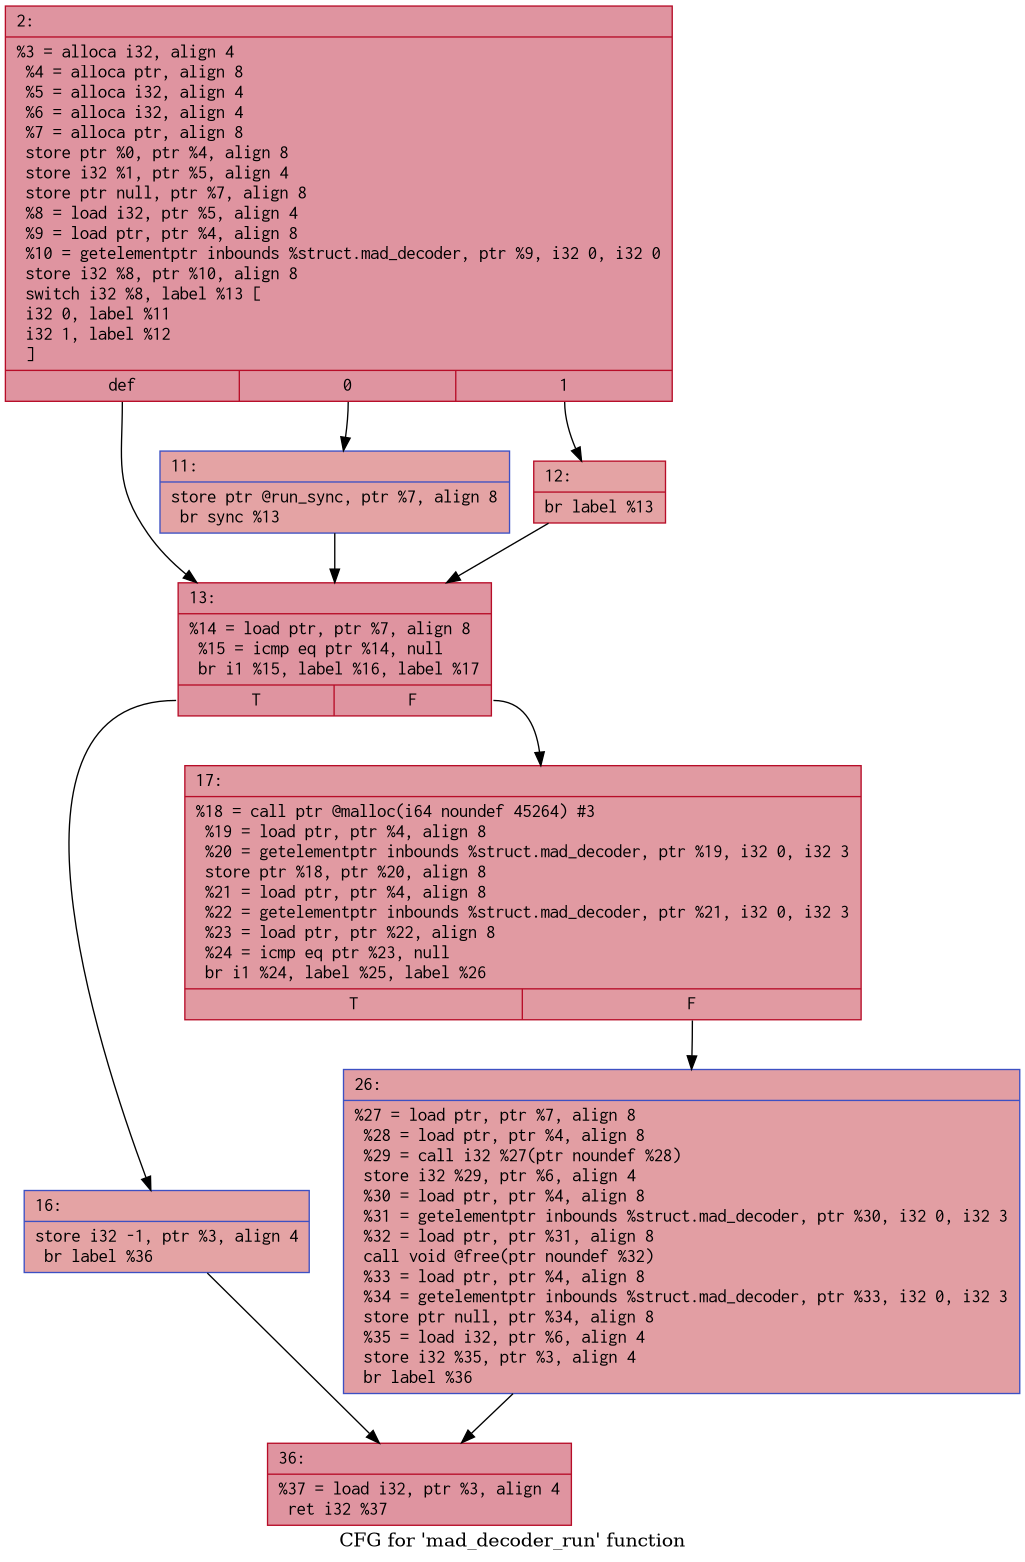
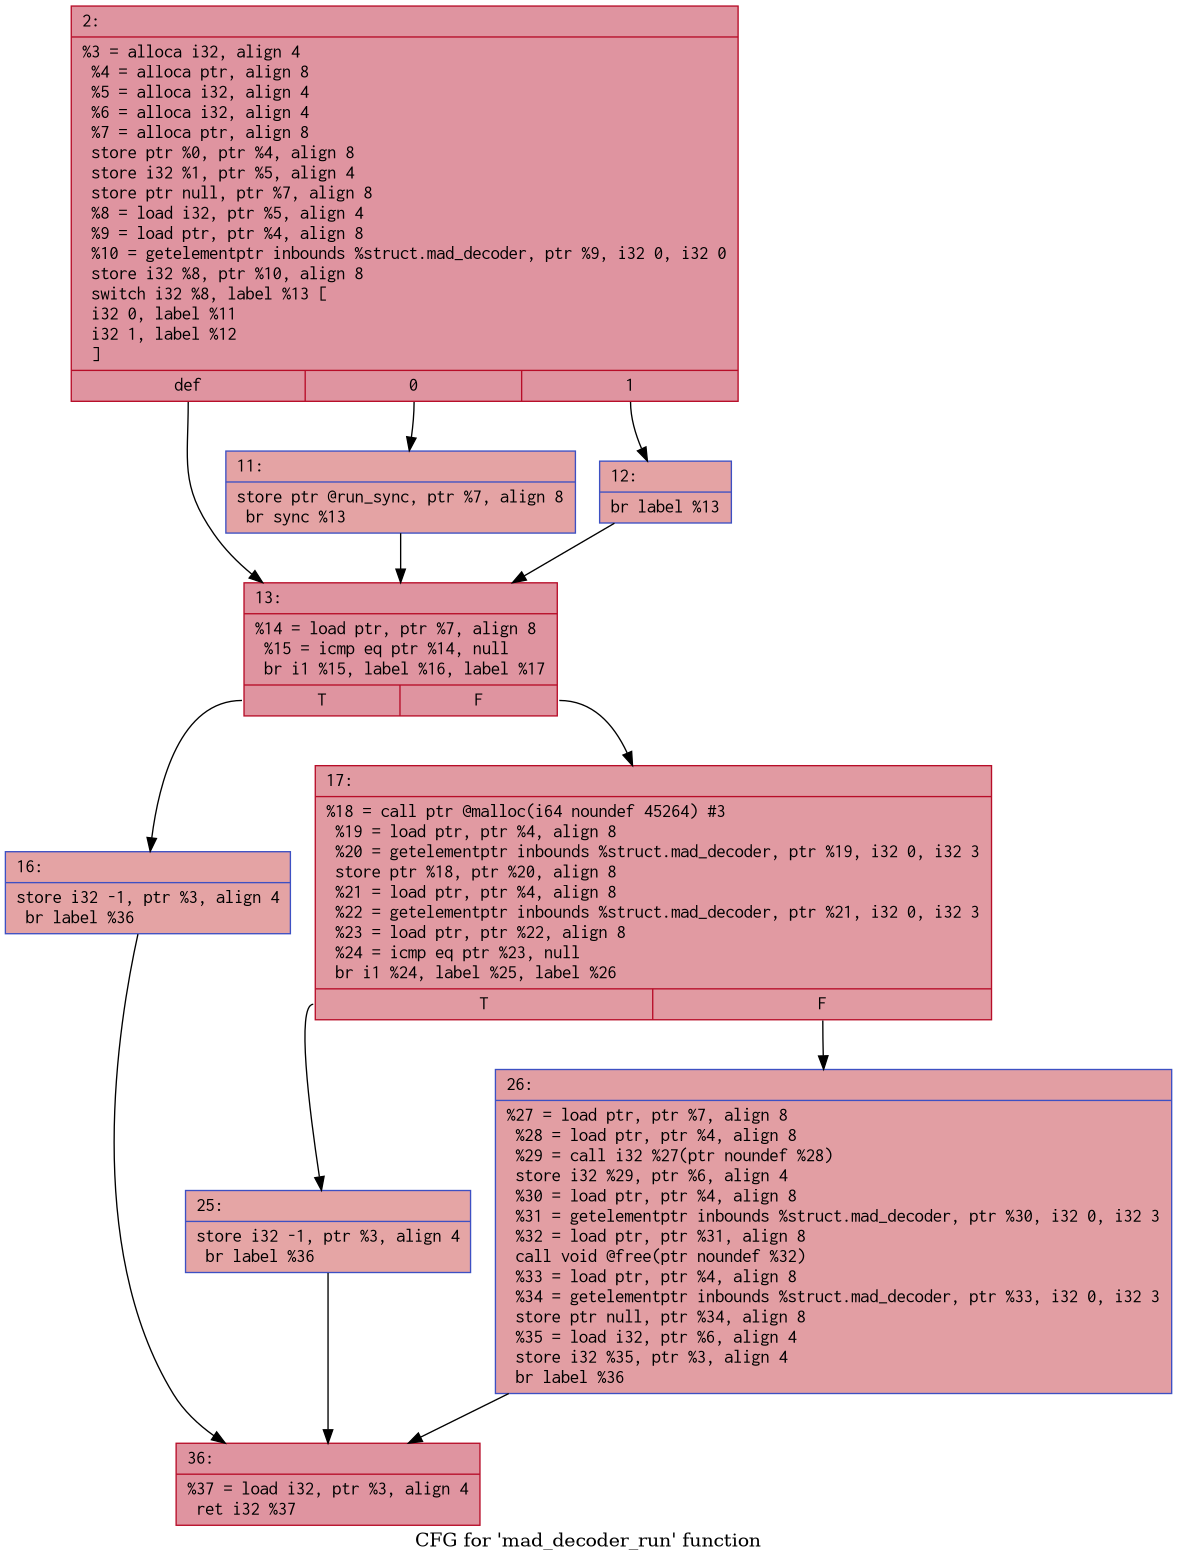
node "12:": color #b70d28ff -> #3d50c3ff
node "25:": added
